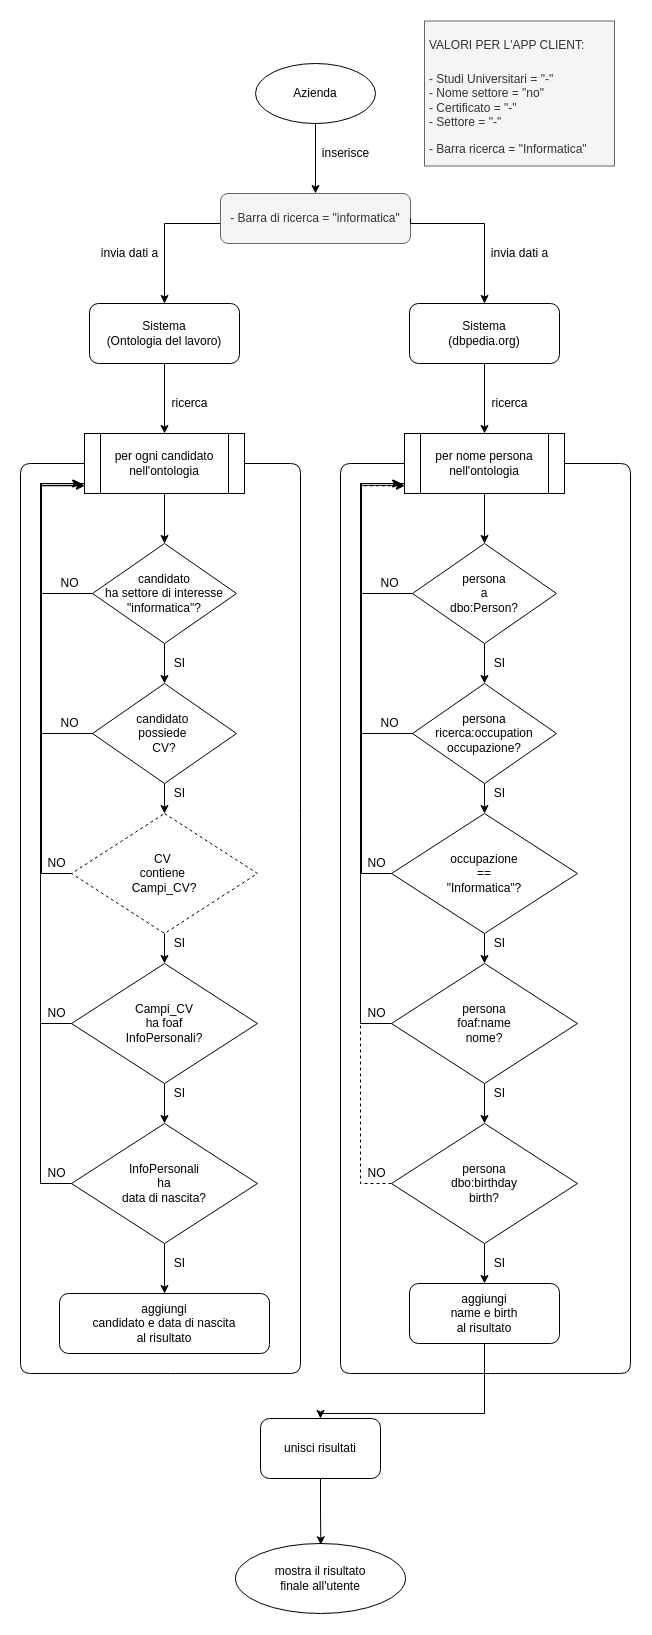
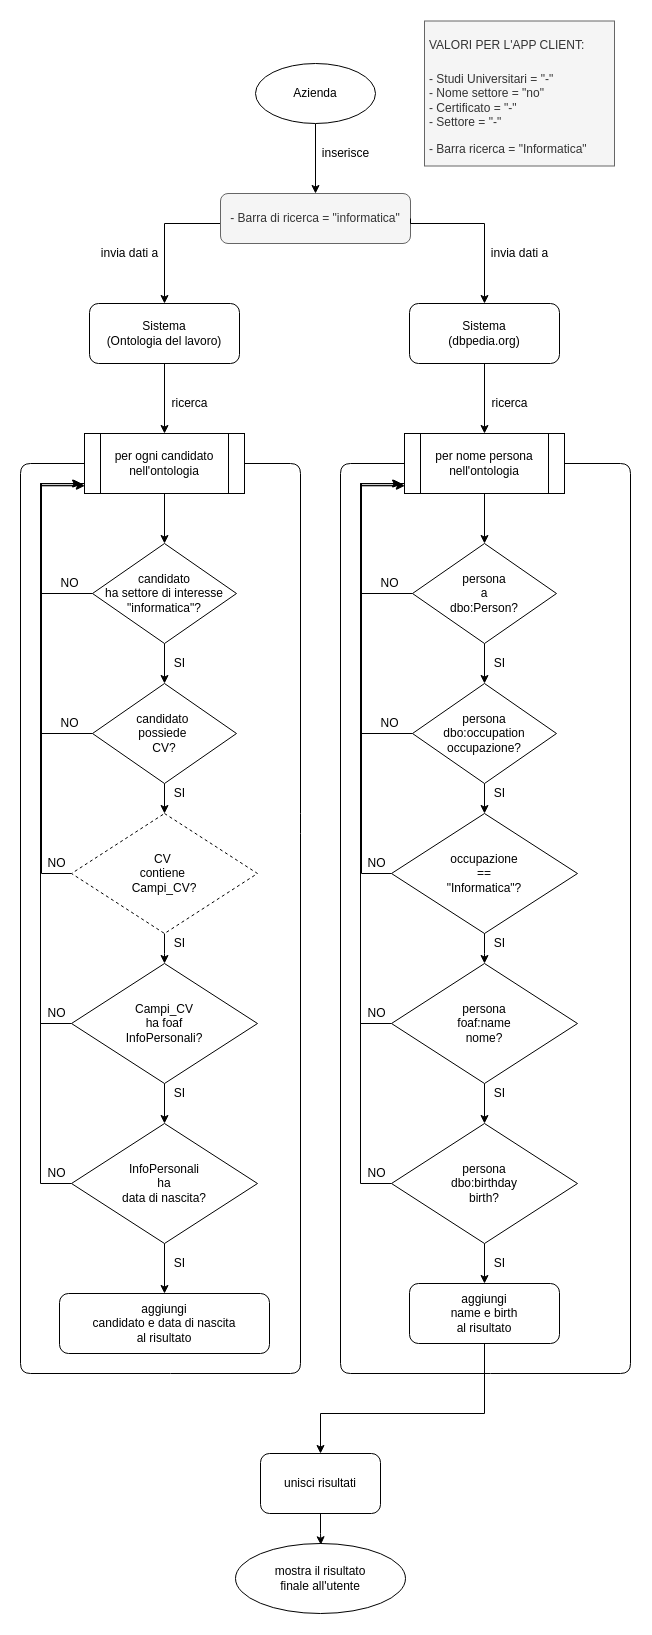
node "persona ricerca:occupation occupazione?": label "persona ricerca:occupation occupazione?" -> "persona dbo:occupation occupazione?"
edge "persona dbo:birthday birth?" -> "per nome persona nell'ontologia": style dashed -> solid
node "unisci risultati": moved (321, 1449) -> (321, 1484)
